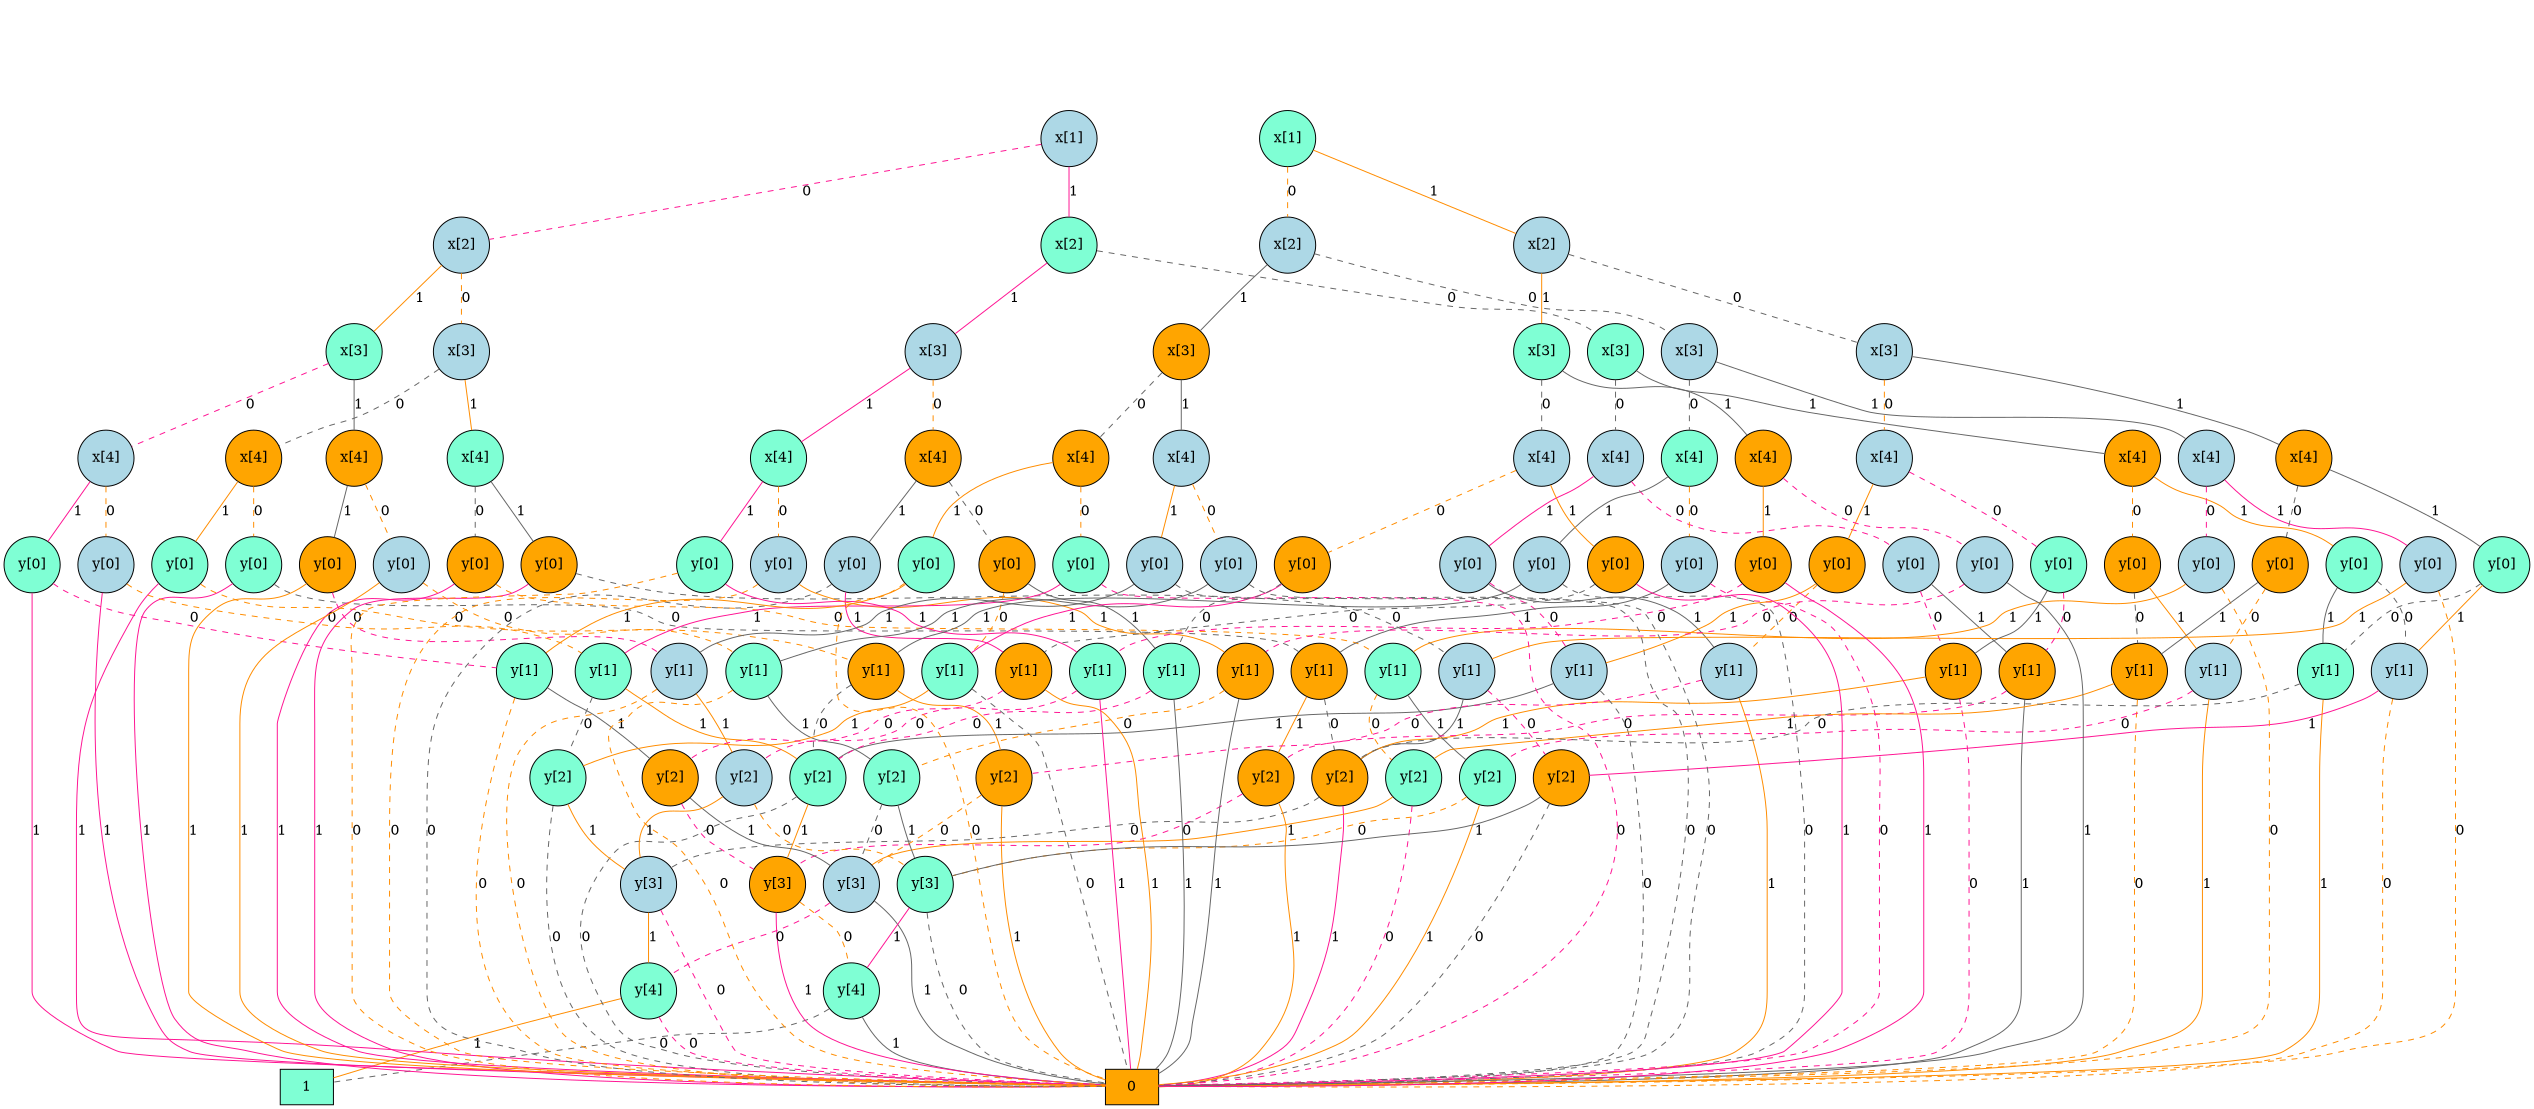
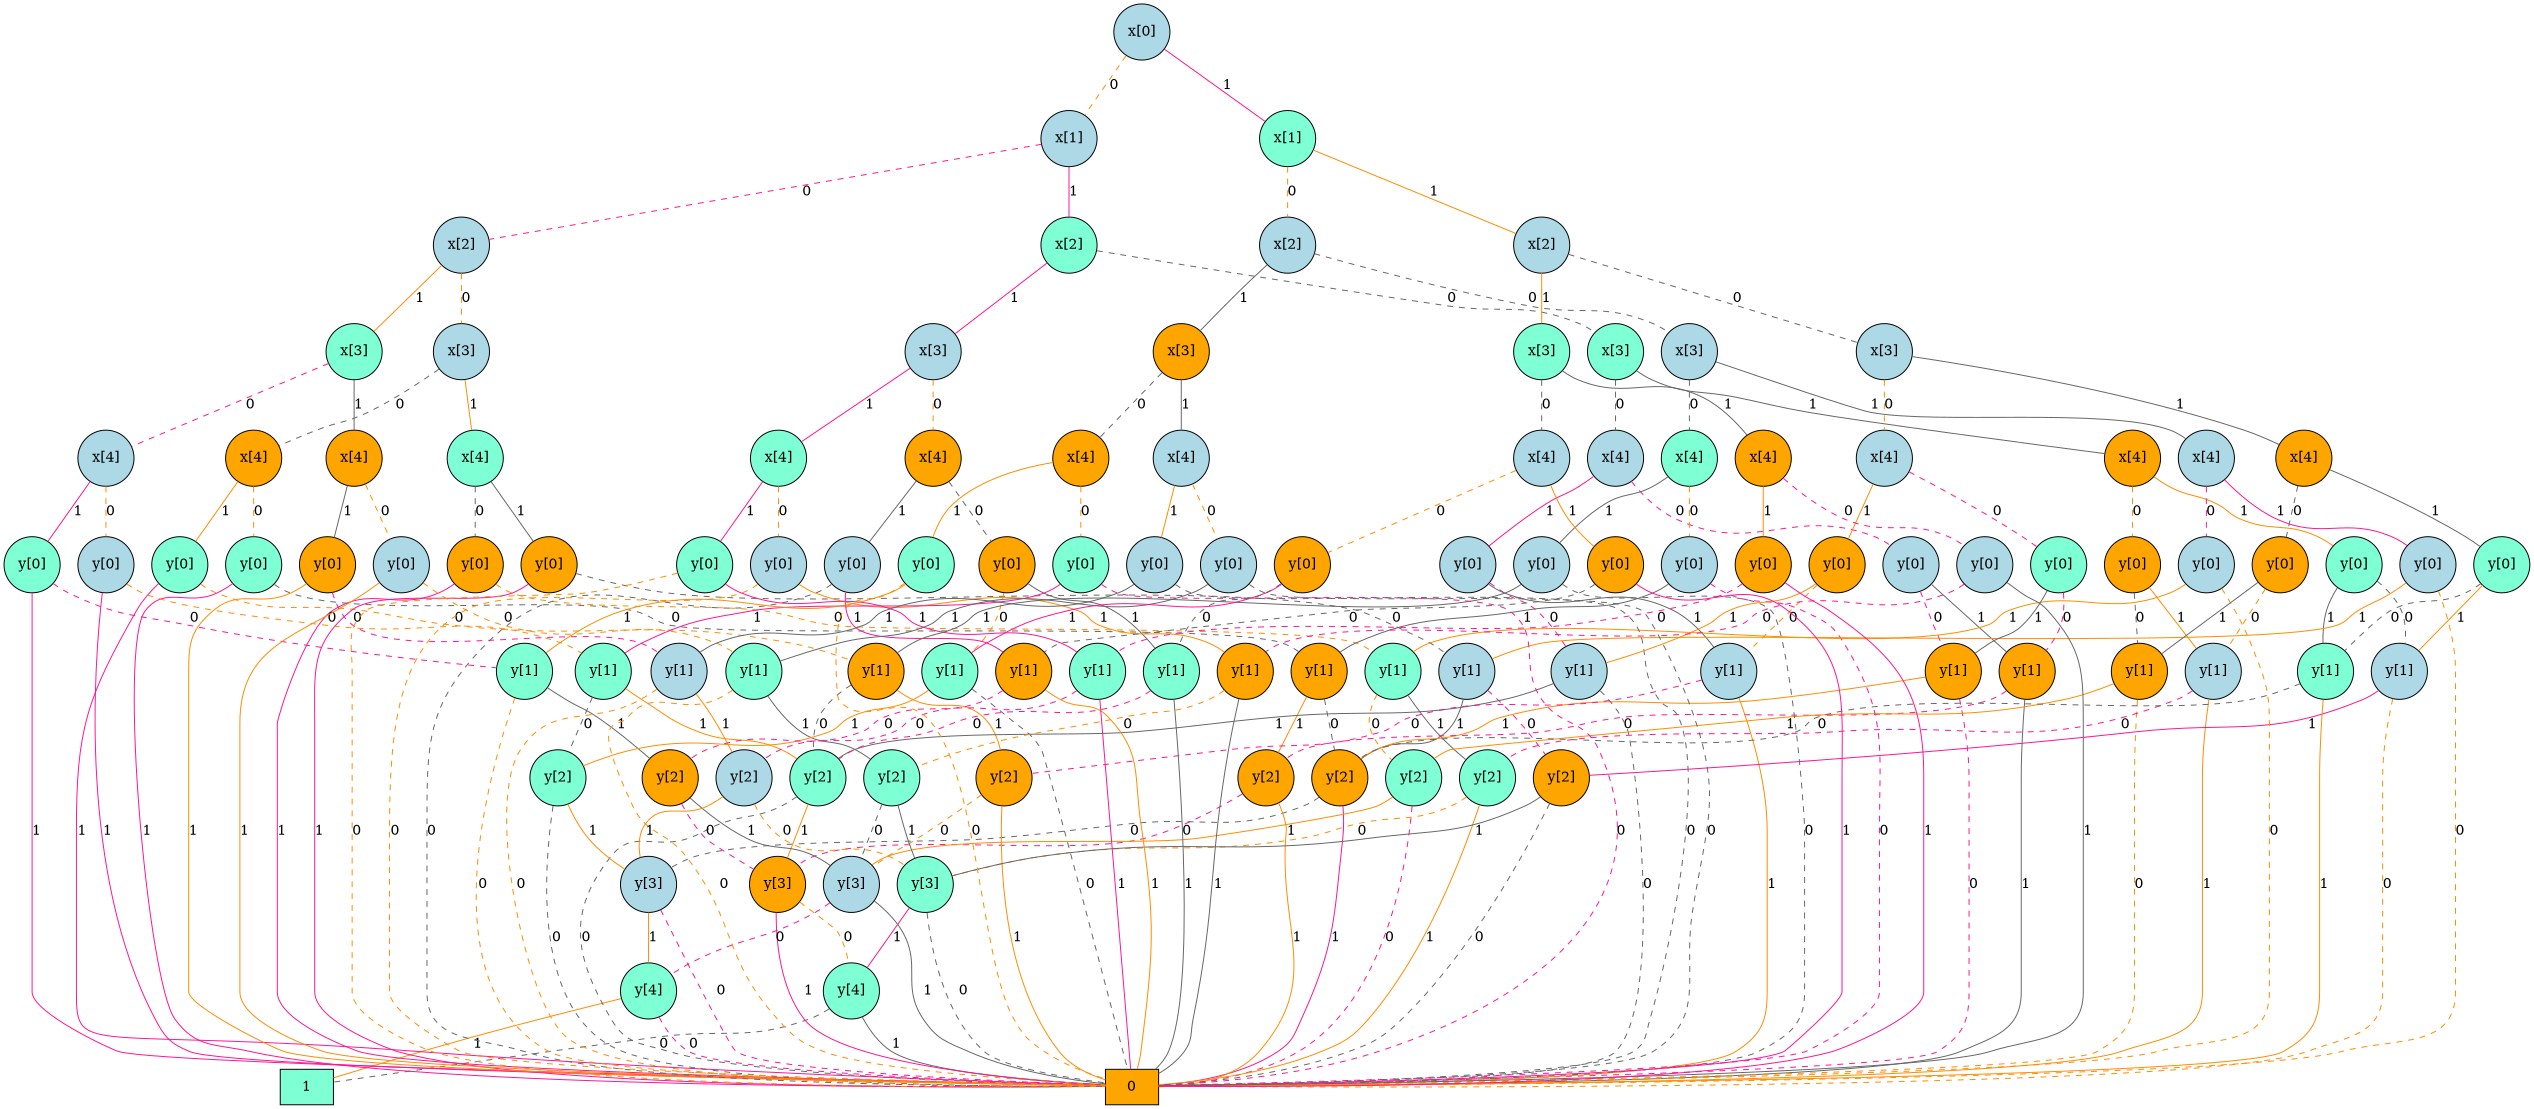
node "x[0]": added
